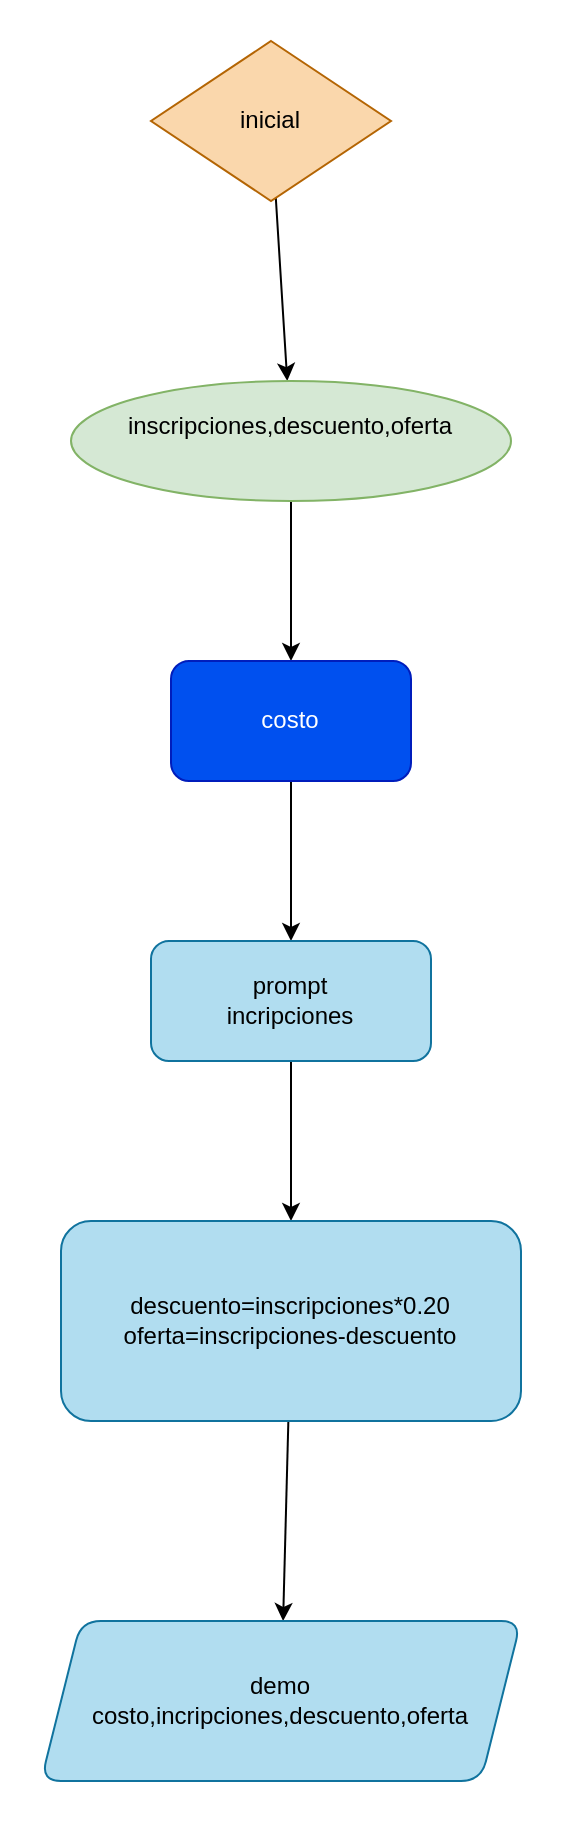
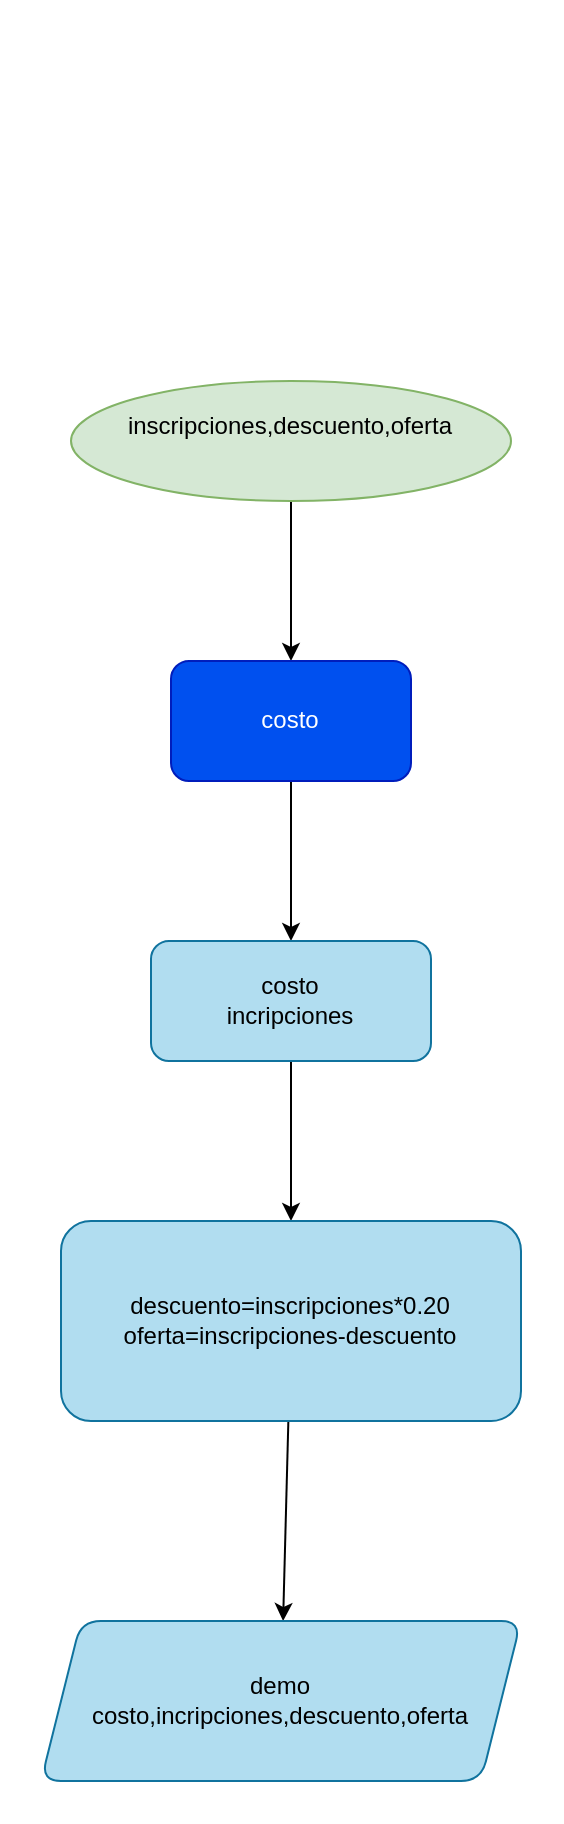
node "inicial": removed
edge "inicial" -> "inscripciones,descuento,oferta": removed
node "prompt incripciones": label "prompt incripciones" -> "costo incripciones"
